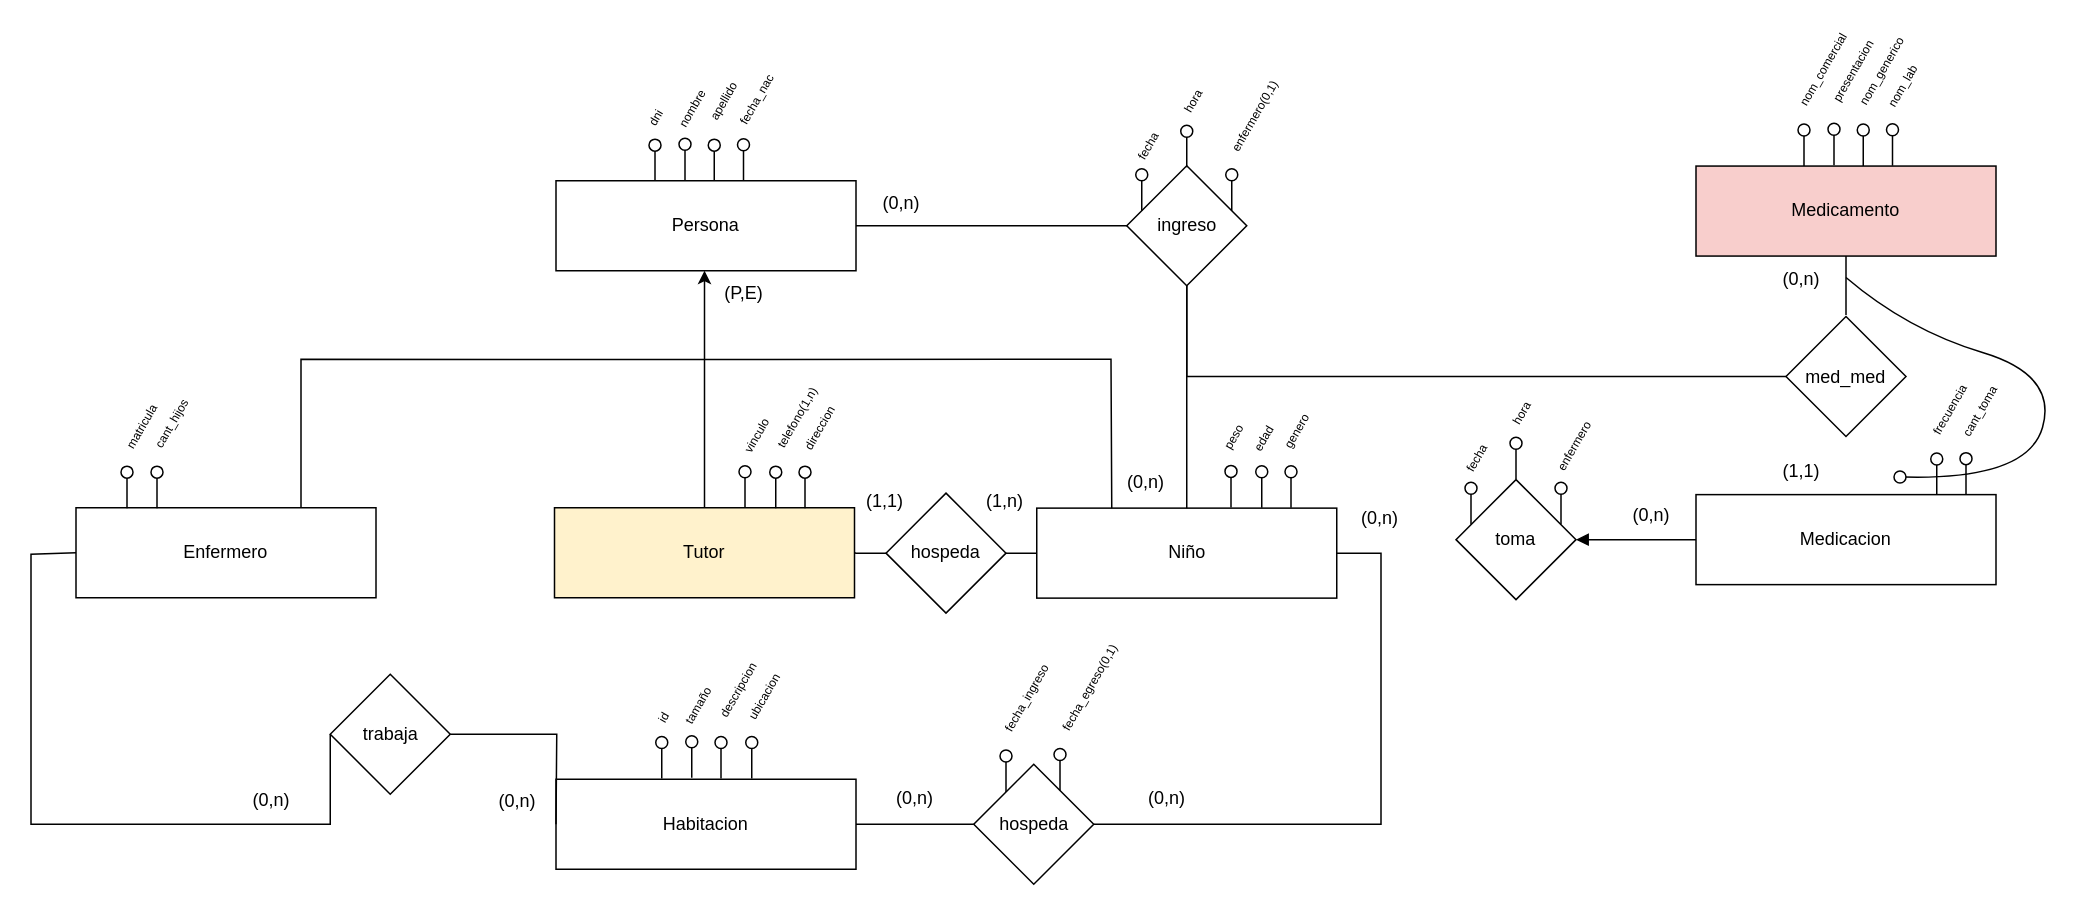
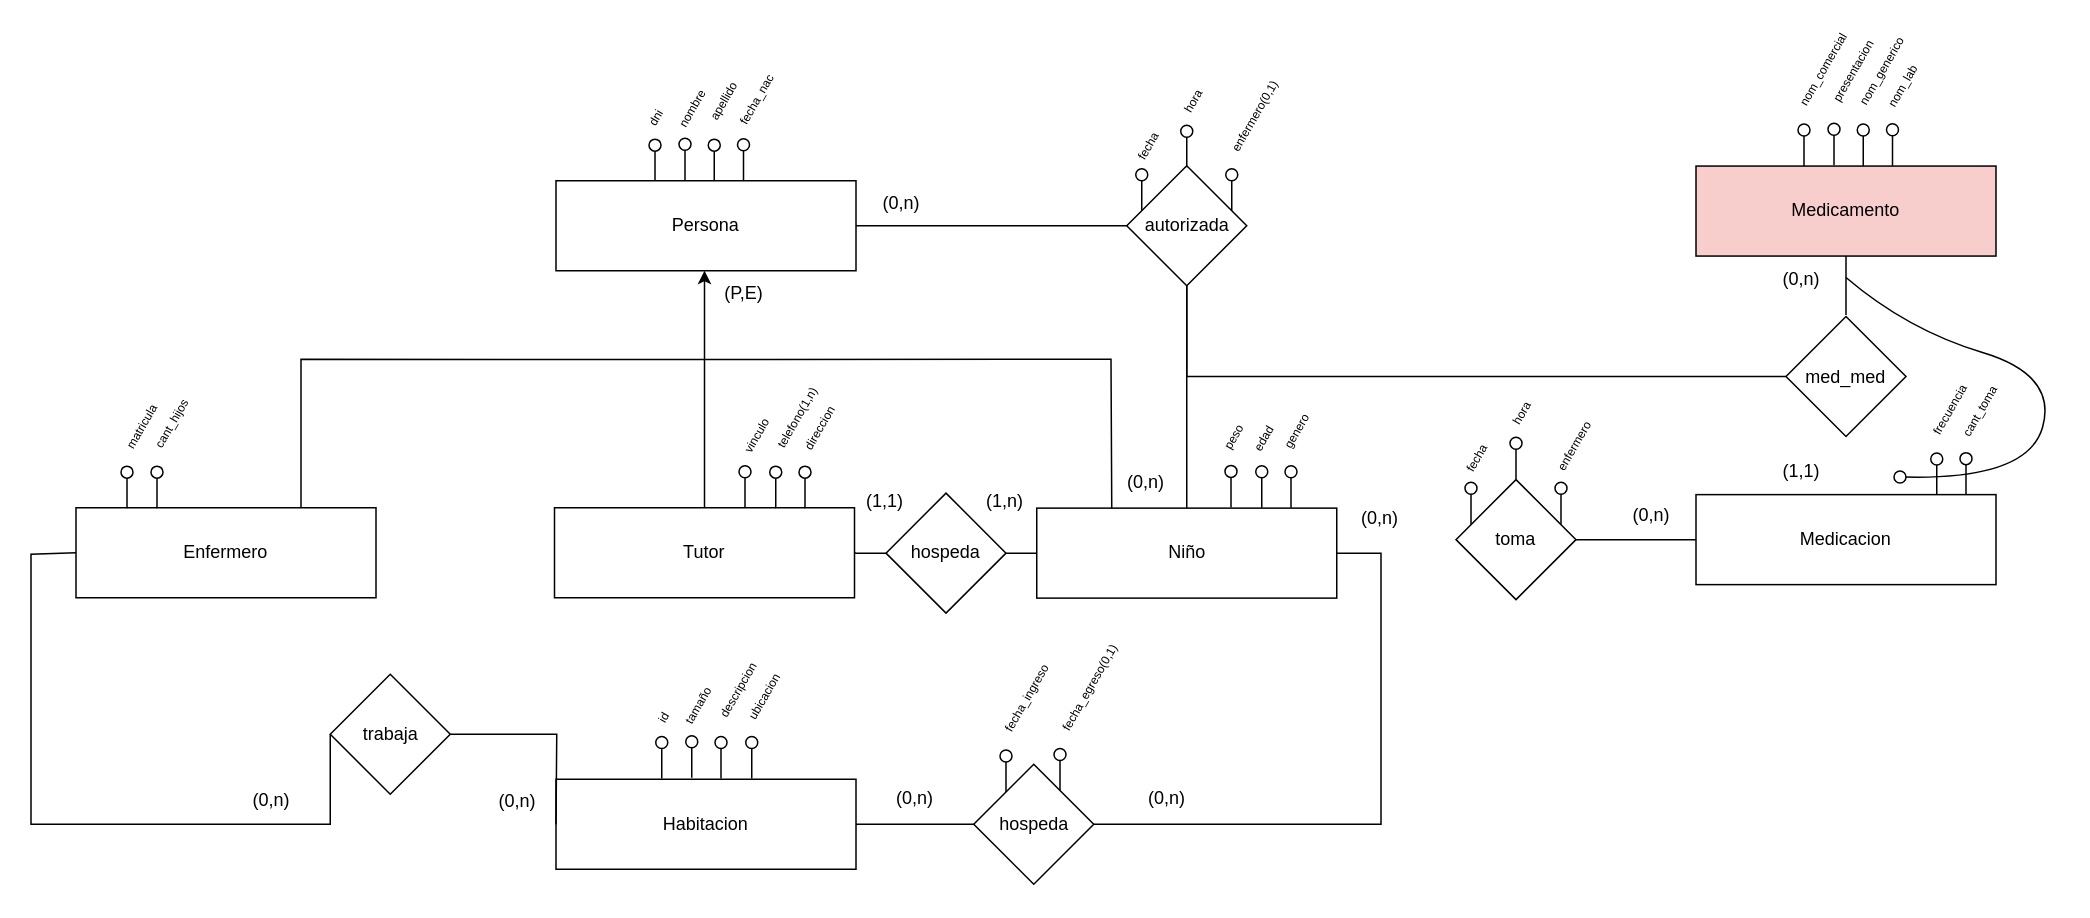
node "ingreso": label "ingreso" -> "autorizada"
edge "Medicacion" -> "toma": arrowhead block -> none
node "Tutor": fillcolor #fff2cc -> #ffffff
